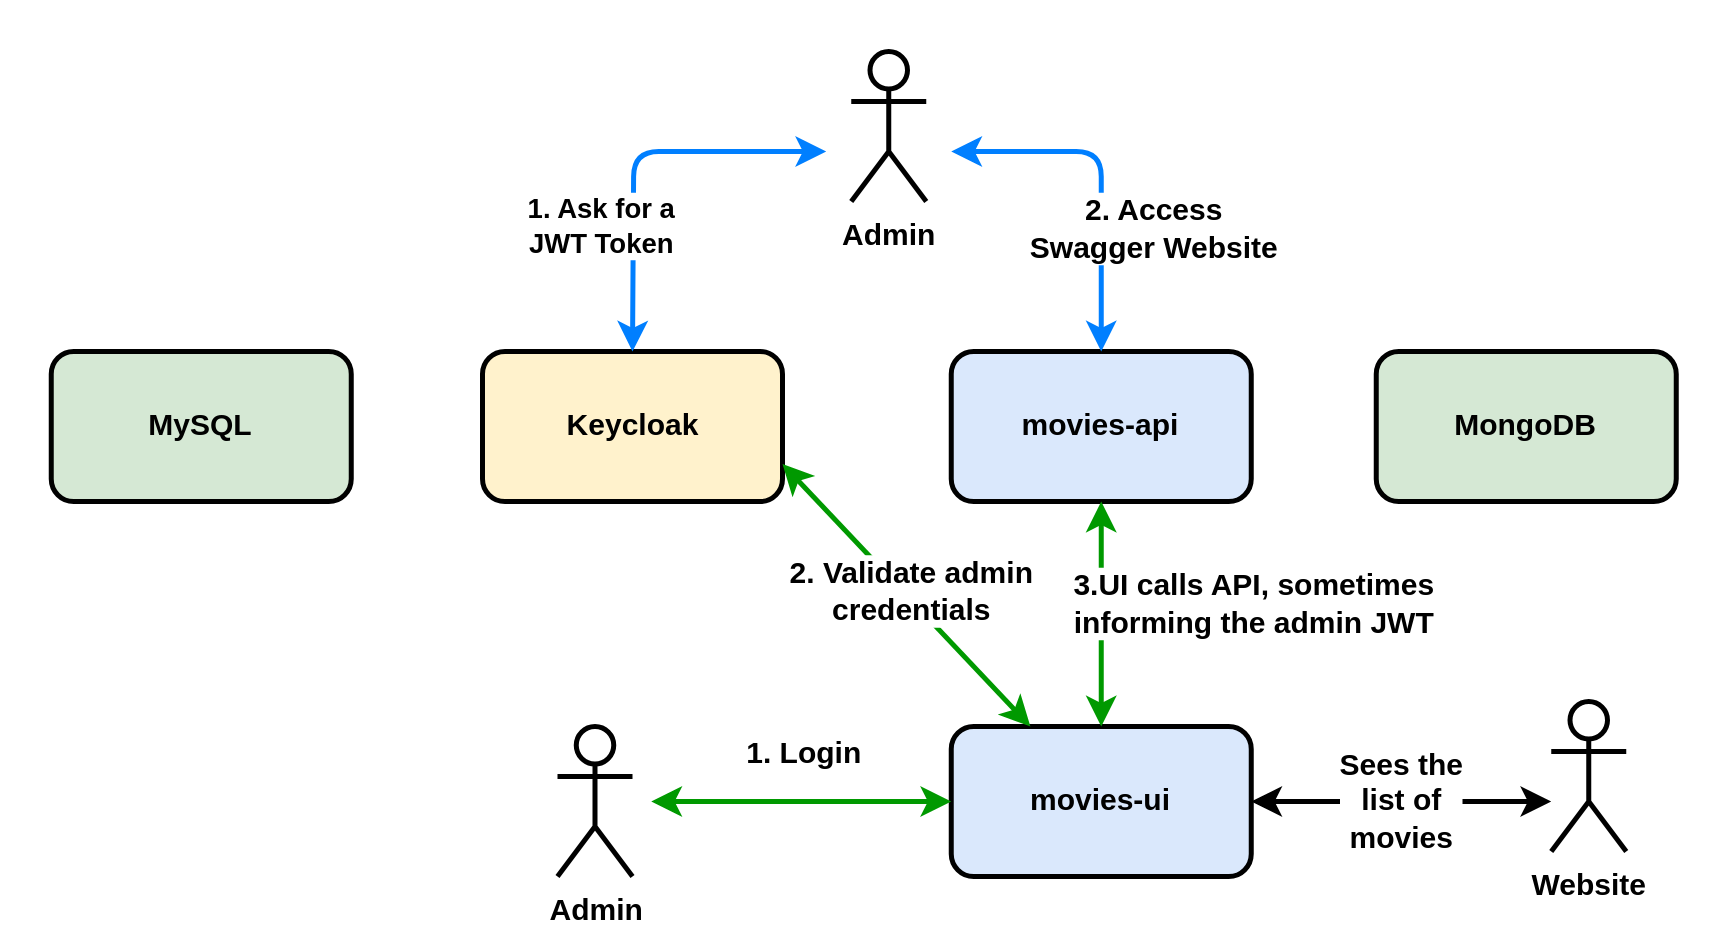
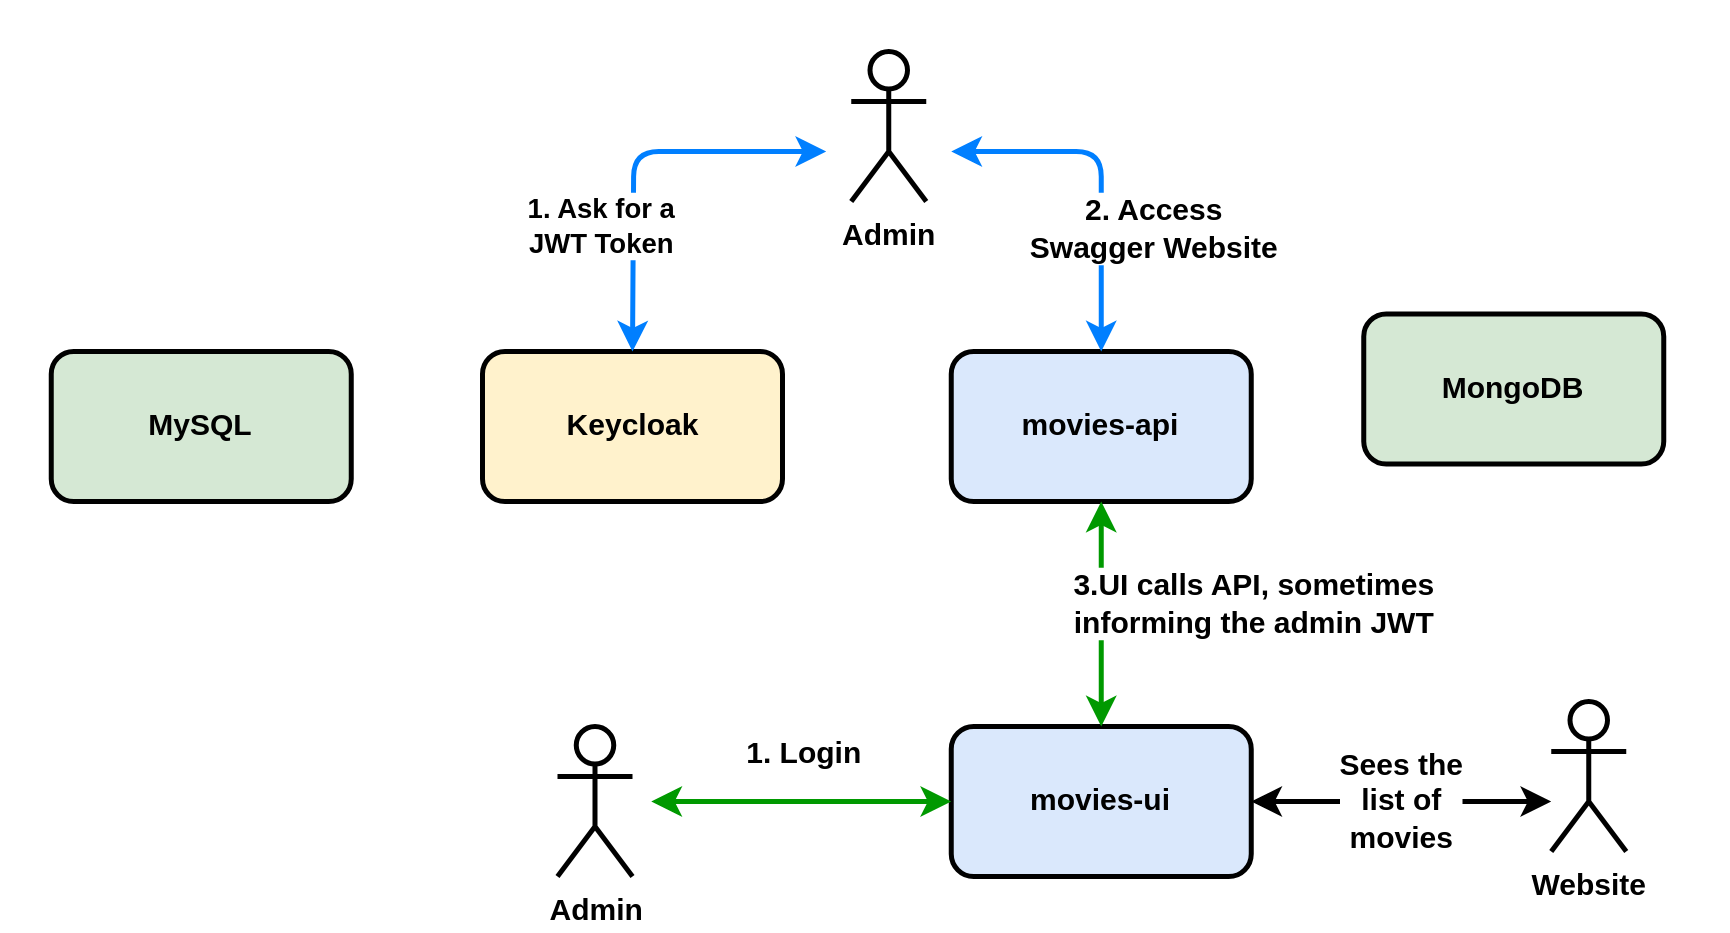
node "MongoDB": moved (1526, 426) -> (1514, 389)
edge "Keycloak" -- "movies-ui": removed, label "2. Validate admin credentials"
